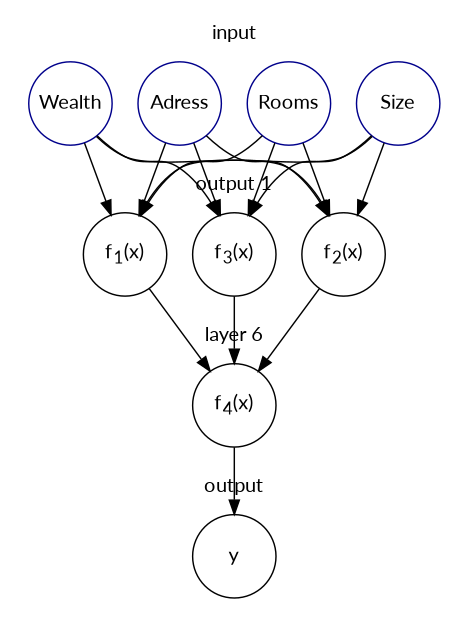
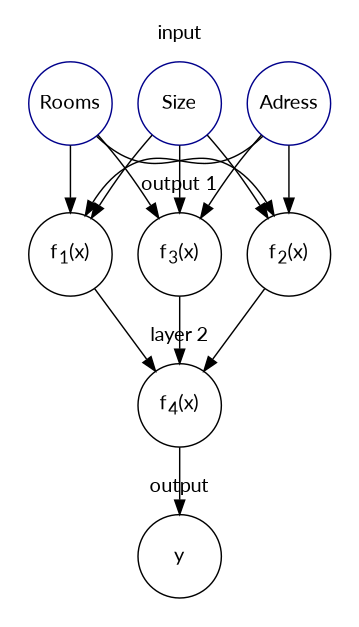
node "Wealth": removed
cluster "layer 6": label "layer 6" -> "layer 2"
